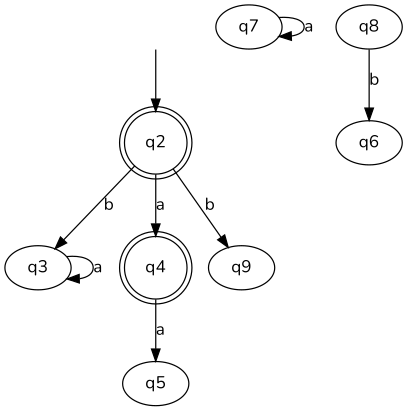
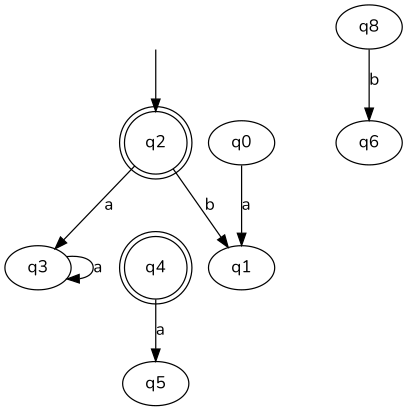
node "q7": removed
node "q0": added
edge "q2" -> "q4": removed, label "a"
edge "q2" -> "q3": label "b" -> "a"
node "q9": label "q9" -> "q1"
